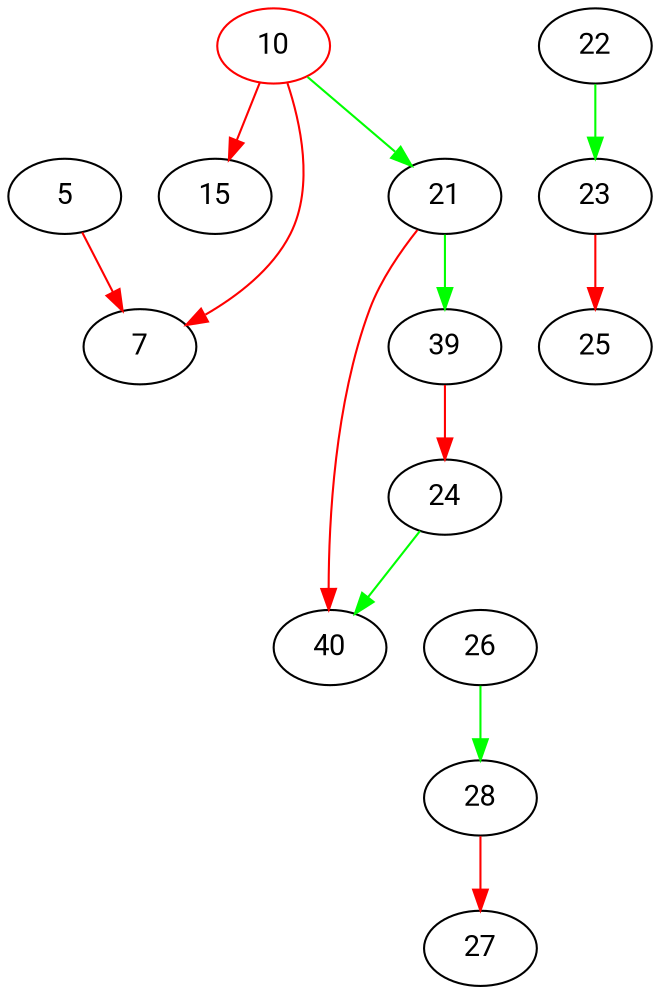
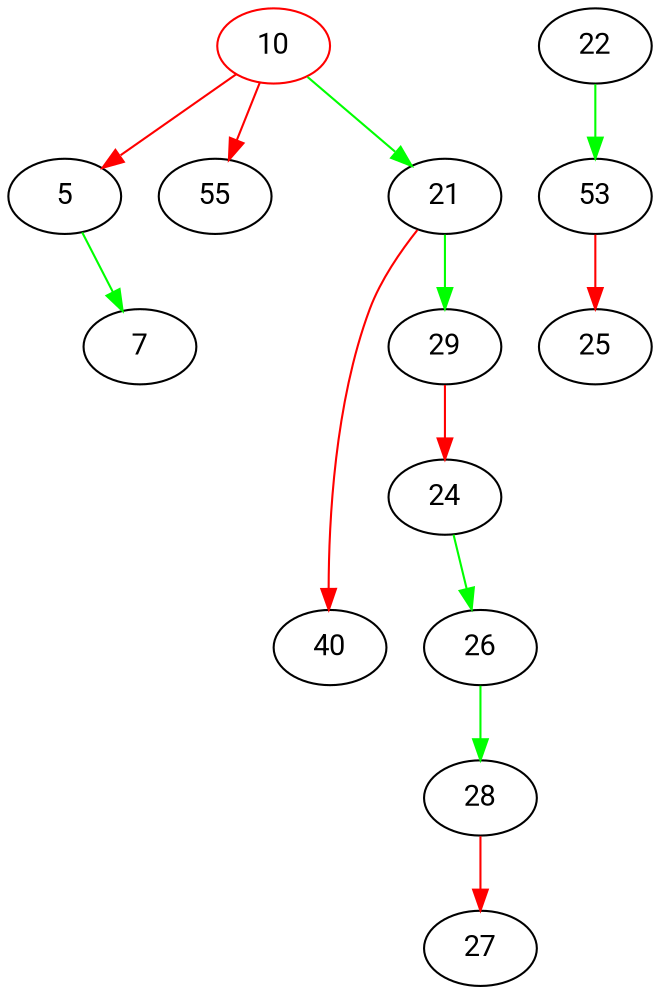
node "15": label "15" -> "55"
node "23": label "23" -> "53"
edge "10" -> "7": now "10" -> "5"
edge "5" -> "7": color red -> green
node "39": label "39" -> "29"
edge "24" -> "40": now "24" -> "26"
